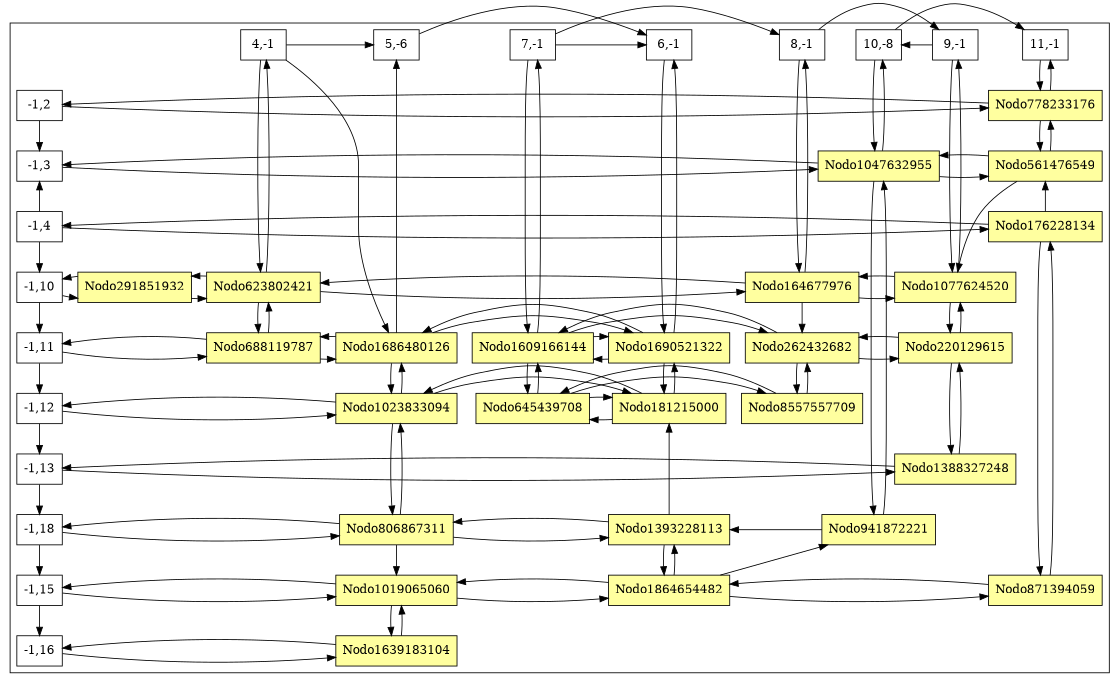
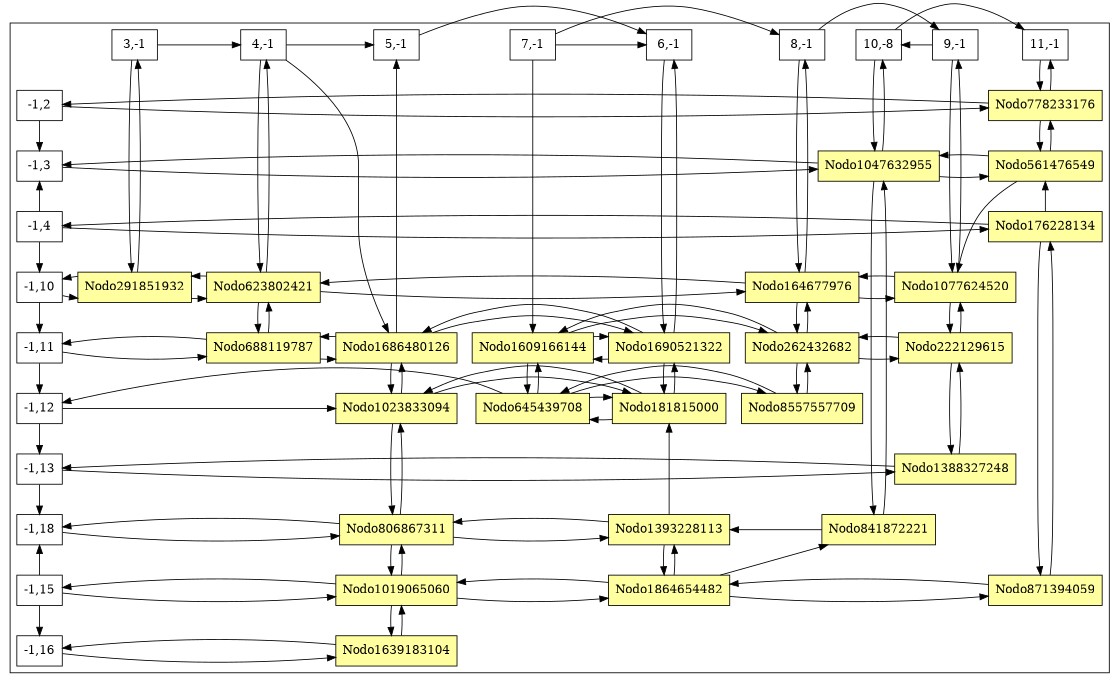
node "3,-1": added
node "5,-6": label "5,-6" -> "5,-1"
edge "Nodo1609166144" -> "7,-1": removed
edge "Nodo262432682" -> "Nodo164677976": added
node "Nodo220129615": label "Nodo220129615" -> "Nodo222129615"
edge "Nodo1023833094" -> "-1,12": now "Nodo645439708" -> "-1,12"
node "Nodo181215000": label "Nodo181215000" -> "Nodo181815000"
node "Nodo941872221": label "Nodo941872221" -> "Nodo841872221"
edge "-1,18" -> "-1,15": reversed
edge "Nodo1019065060" -> "Nodo806867311": added
